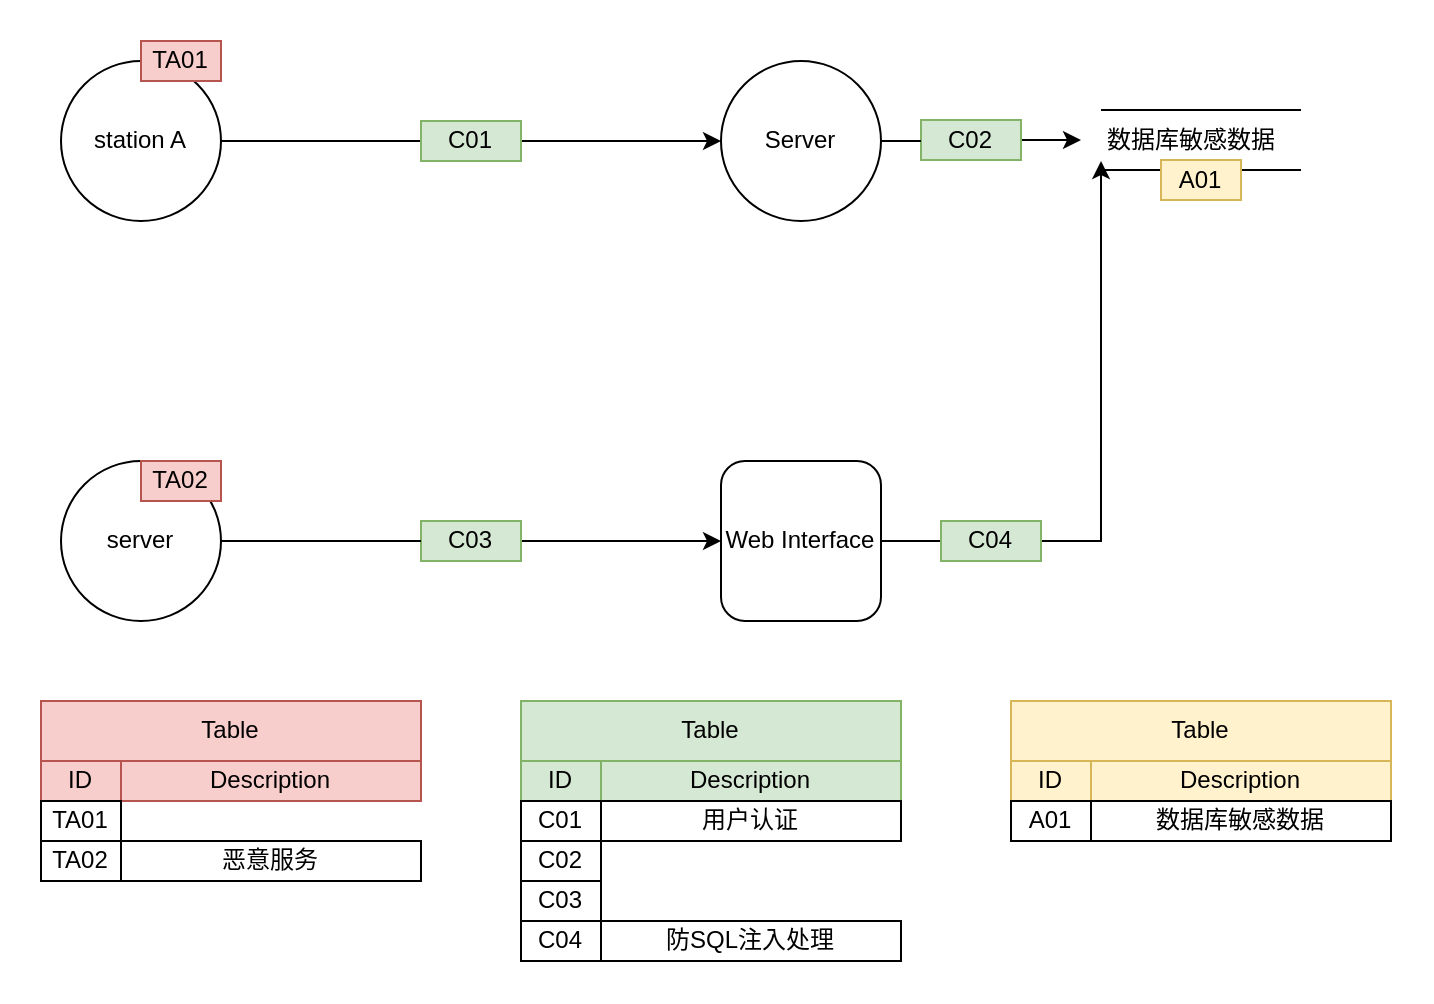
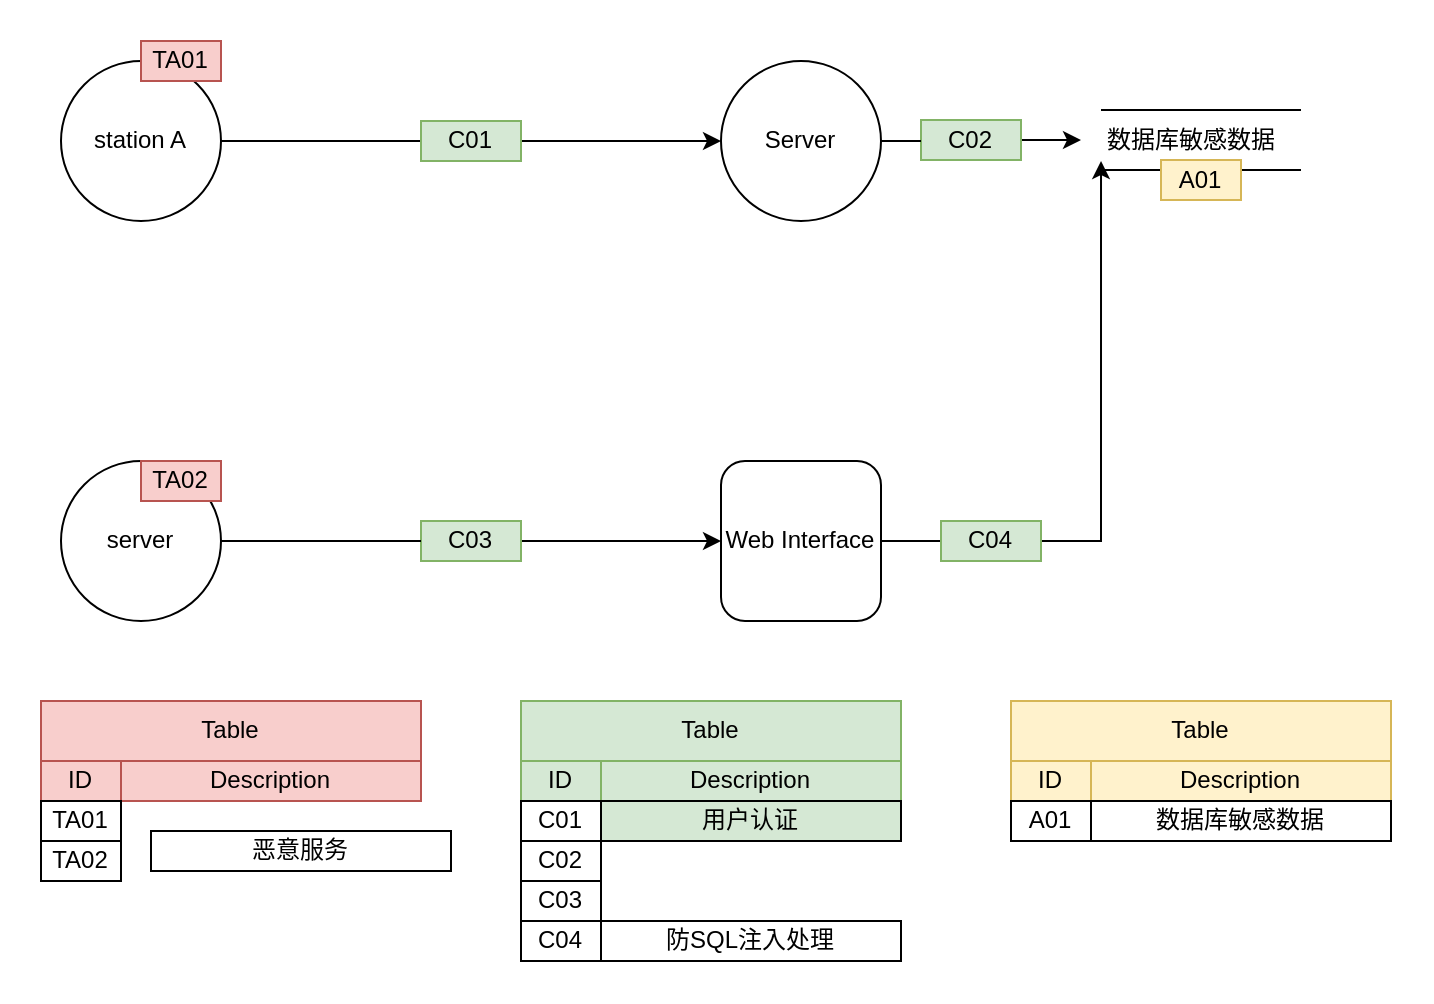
node "用户认证": fillcolor #ffffff -> #d5e8d4
node "恶意服务": moved (271, 861) -> (301, 851)
